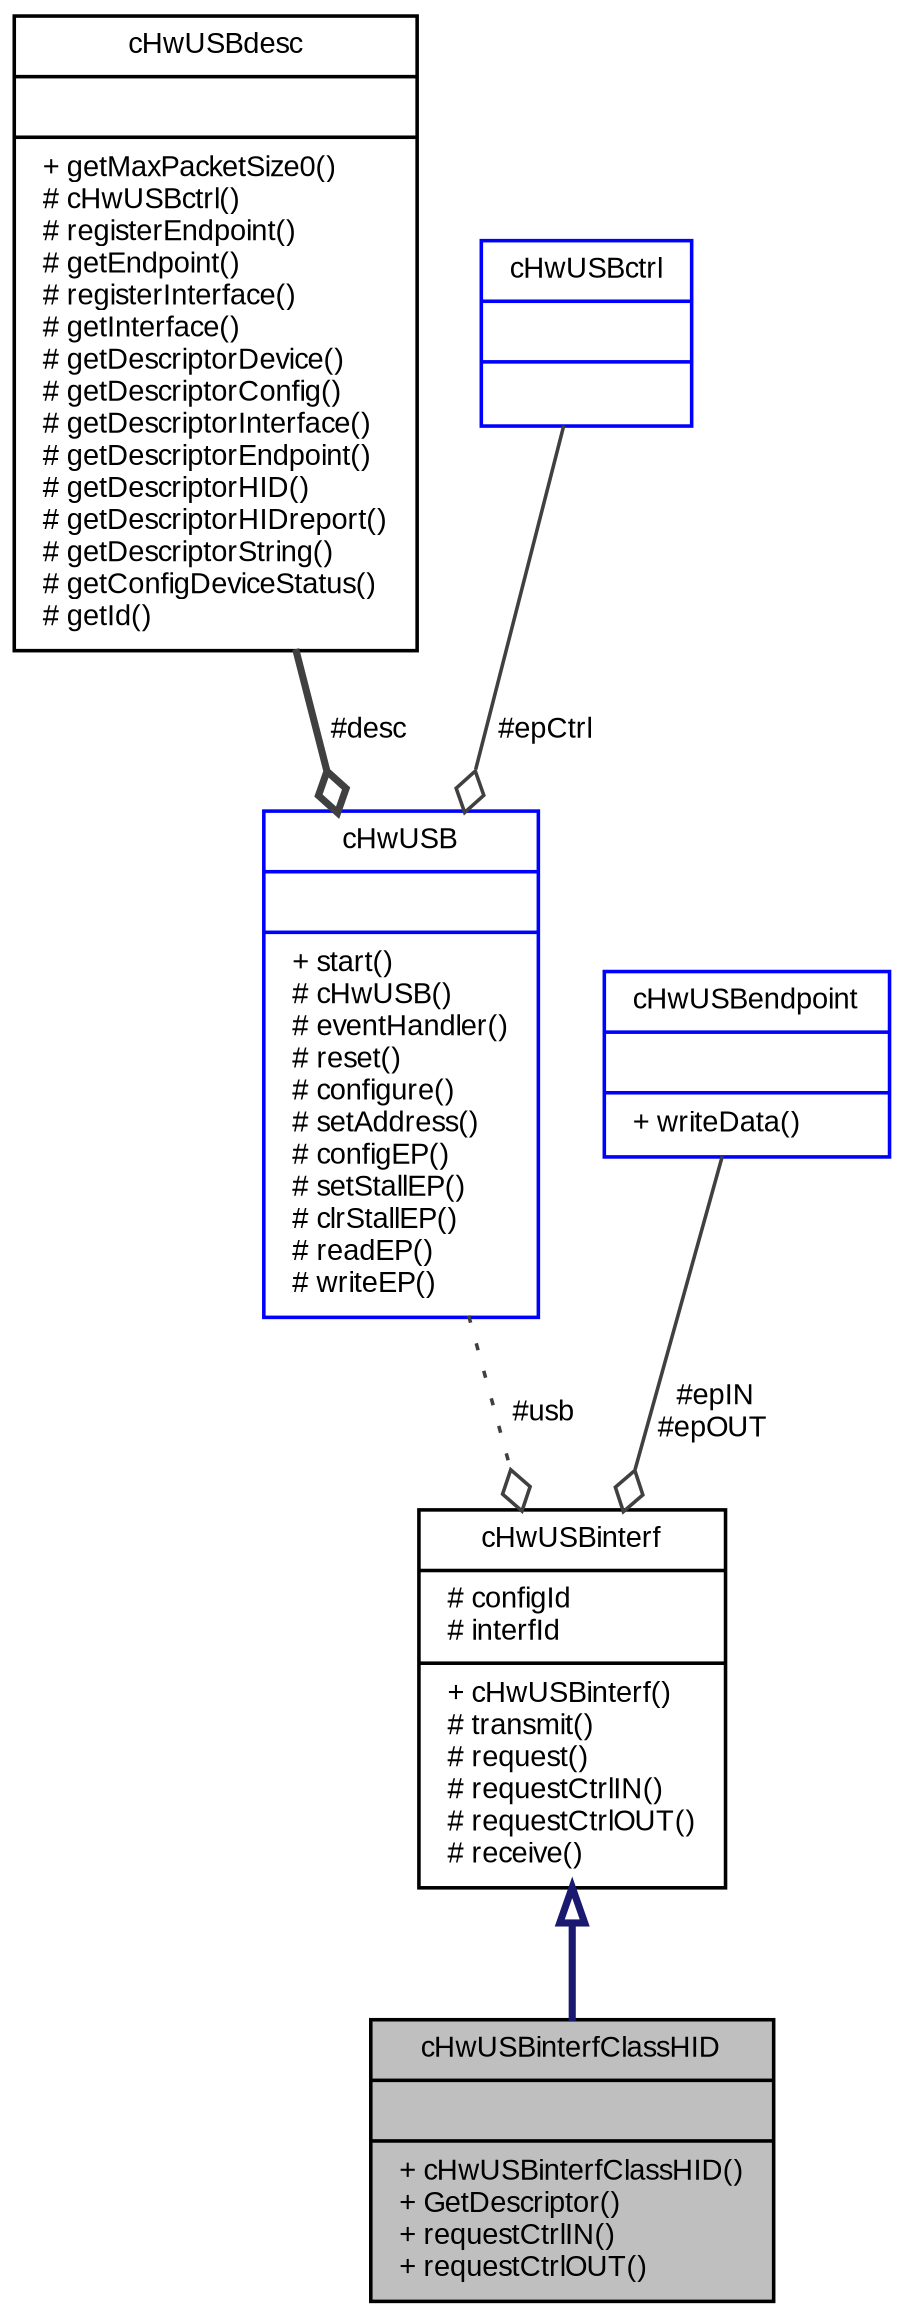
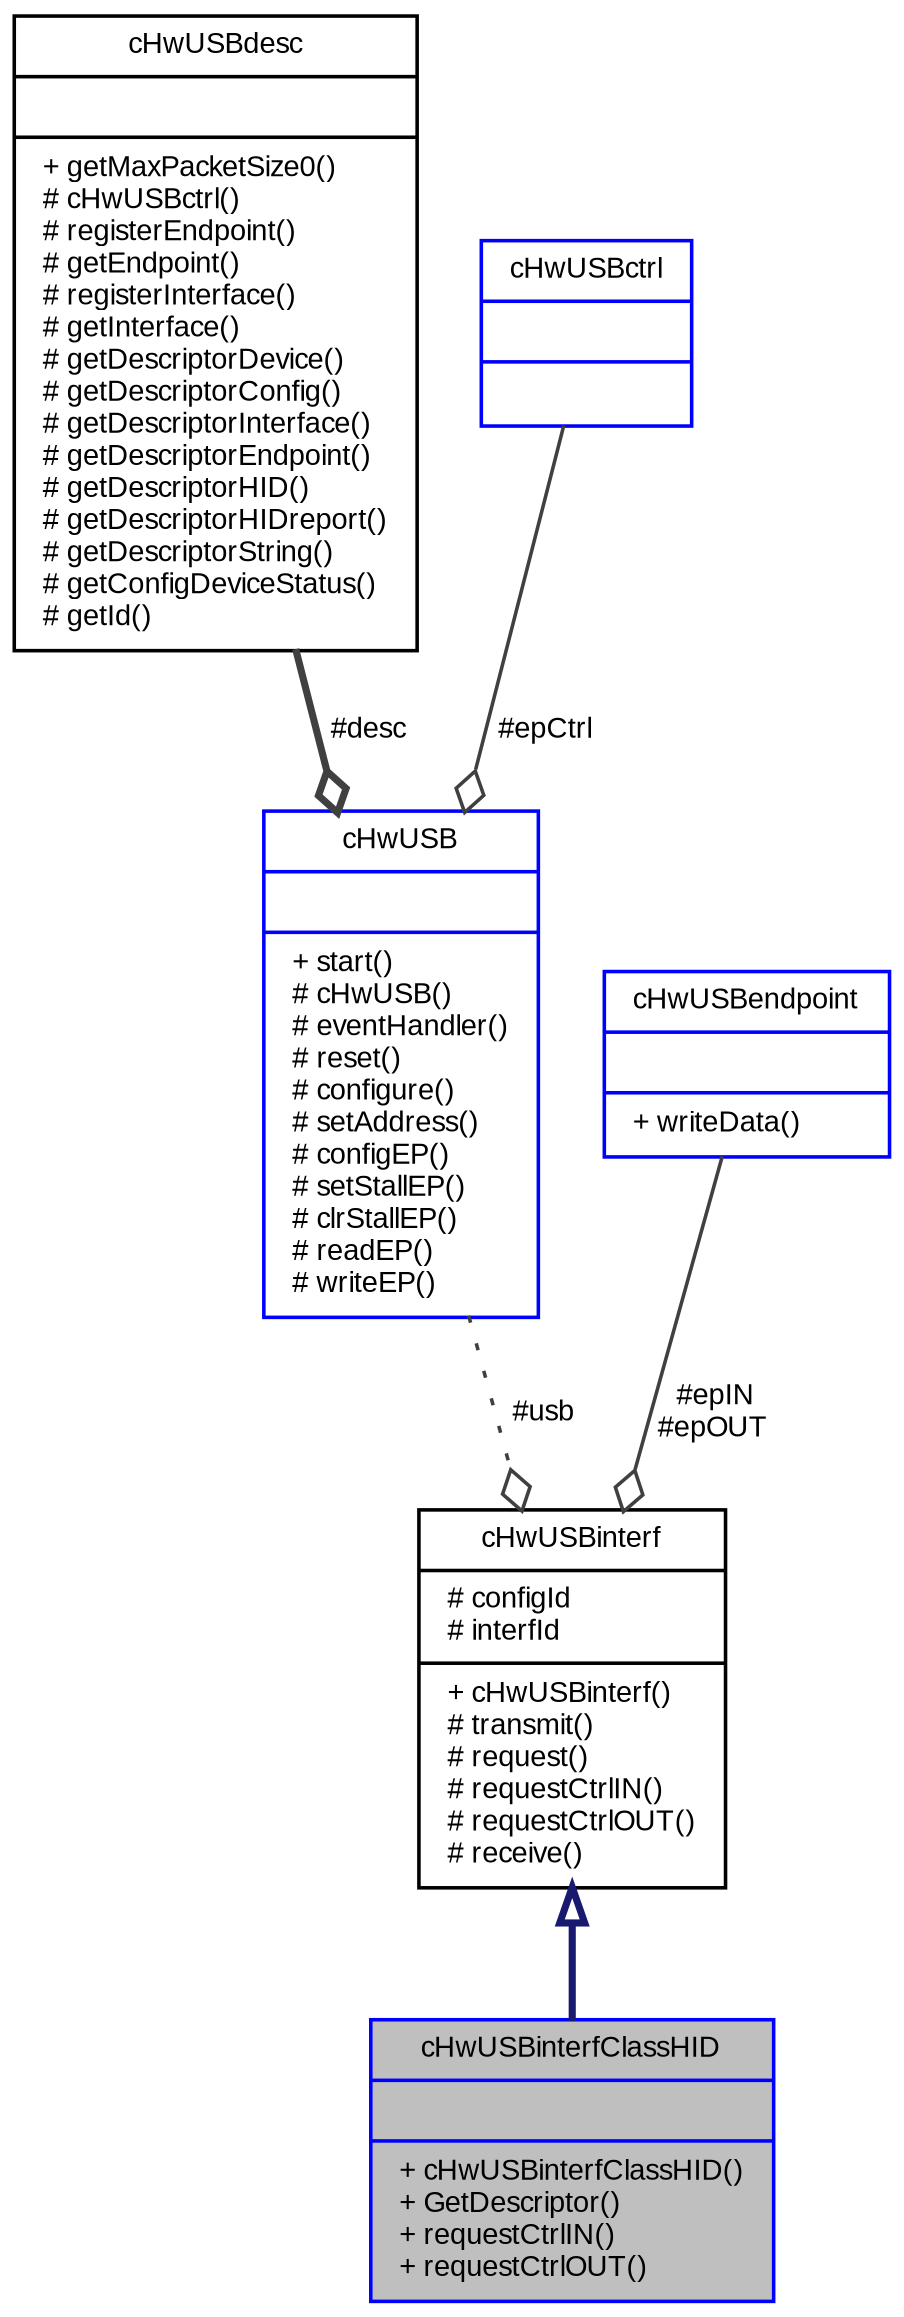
node "cHwUSBinterfClassHID": color black -> blue
